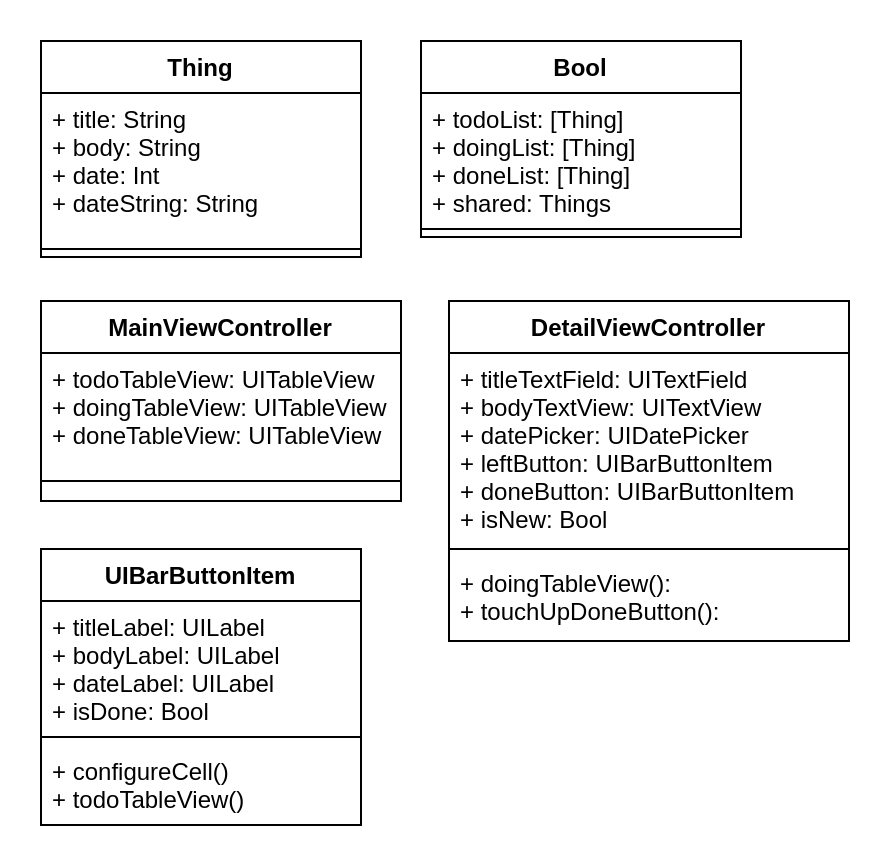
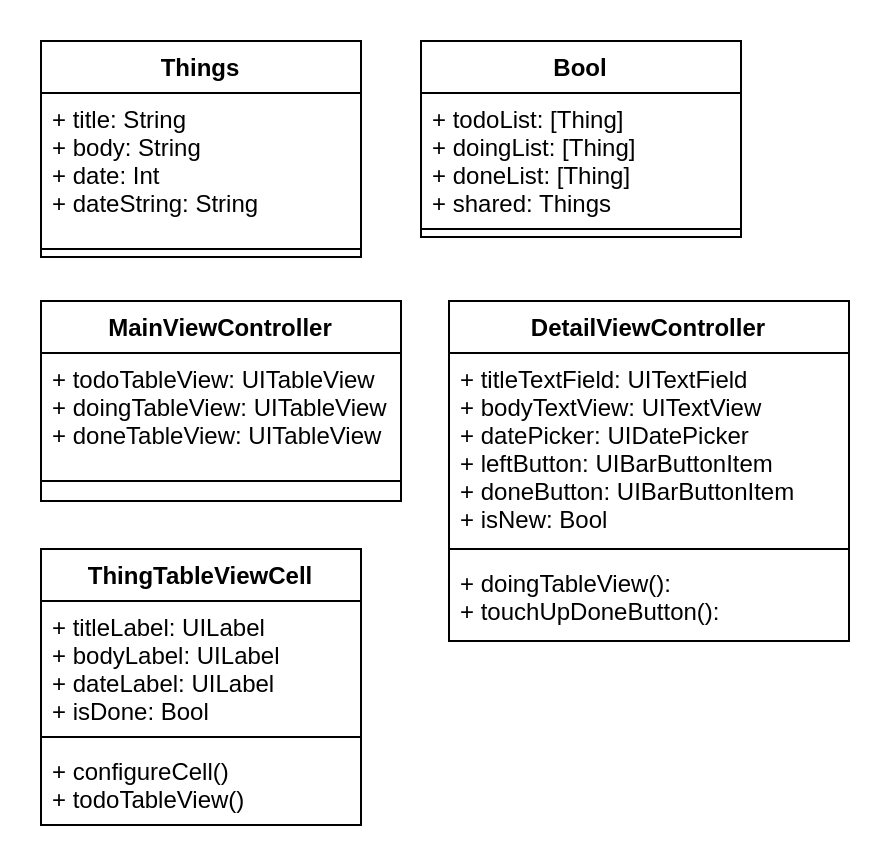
node "Thing": label "Thing" -> "Things"
node "UIBarButtonItem": label "UIBarButtonItem" -> "ThingTableViewCell"
